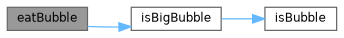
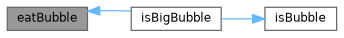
edge "eatBubble" -> "isBigBubble": reversed
